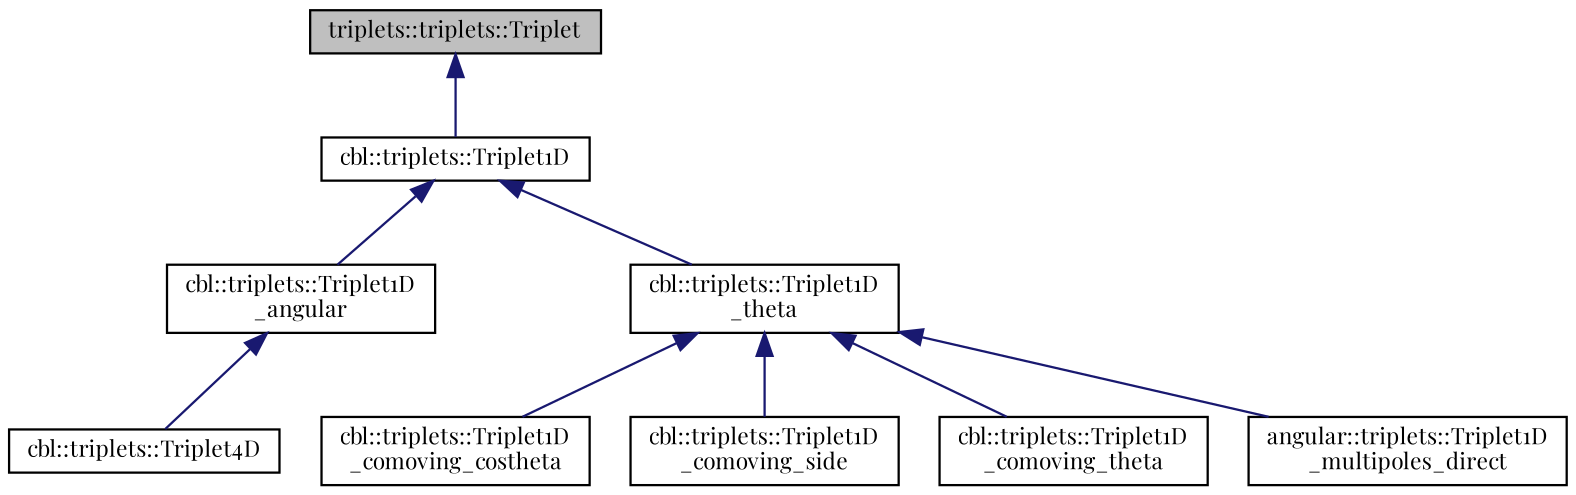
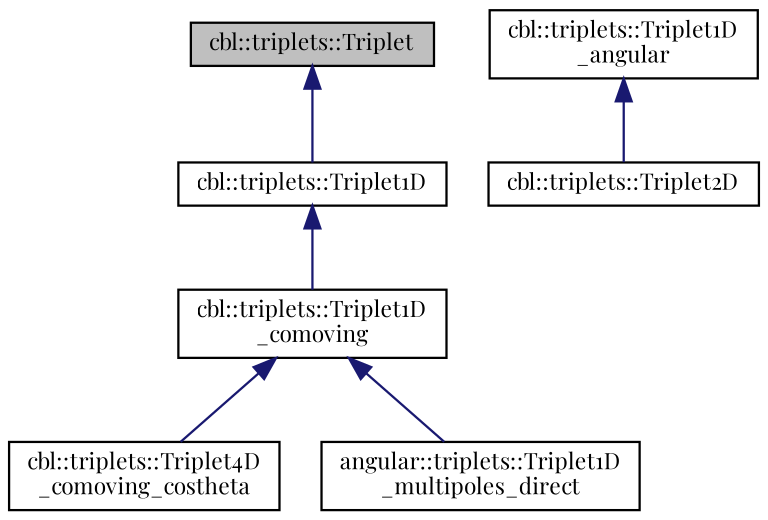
node "triplets::triplets::Triplet": label "triplets::triplets::Triplet" -> "cbl::triplets::Triplet"
edge "cbl::triplets::Triplet1D _angular" -> "cbl::triplets::Triplet1D": removed
node "cbl::triplets::Triplet1D _theta": label "cbl::triplets::Triplet1D _theta" -> "cbl::triplets::Triplet1D _comoving"
node "cbl::triplets::Triplet4D": label "cbl::triplets::Triplet4D" -> "cbl::triplets::Triplet2D"
node "cbl::triplets::Triplet1D _comoving_costheta": label "cbl::triplets::Triplet1D _comoving_costheta" -> "cbl::triplets::Triplet4D _comoving_costheta"
node "cbl::triplets::Triplet1D _comoving_side": removed
node "cbl::triplets::Triplet1D _comoving_theta": removed
